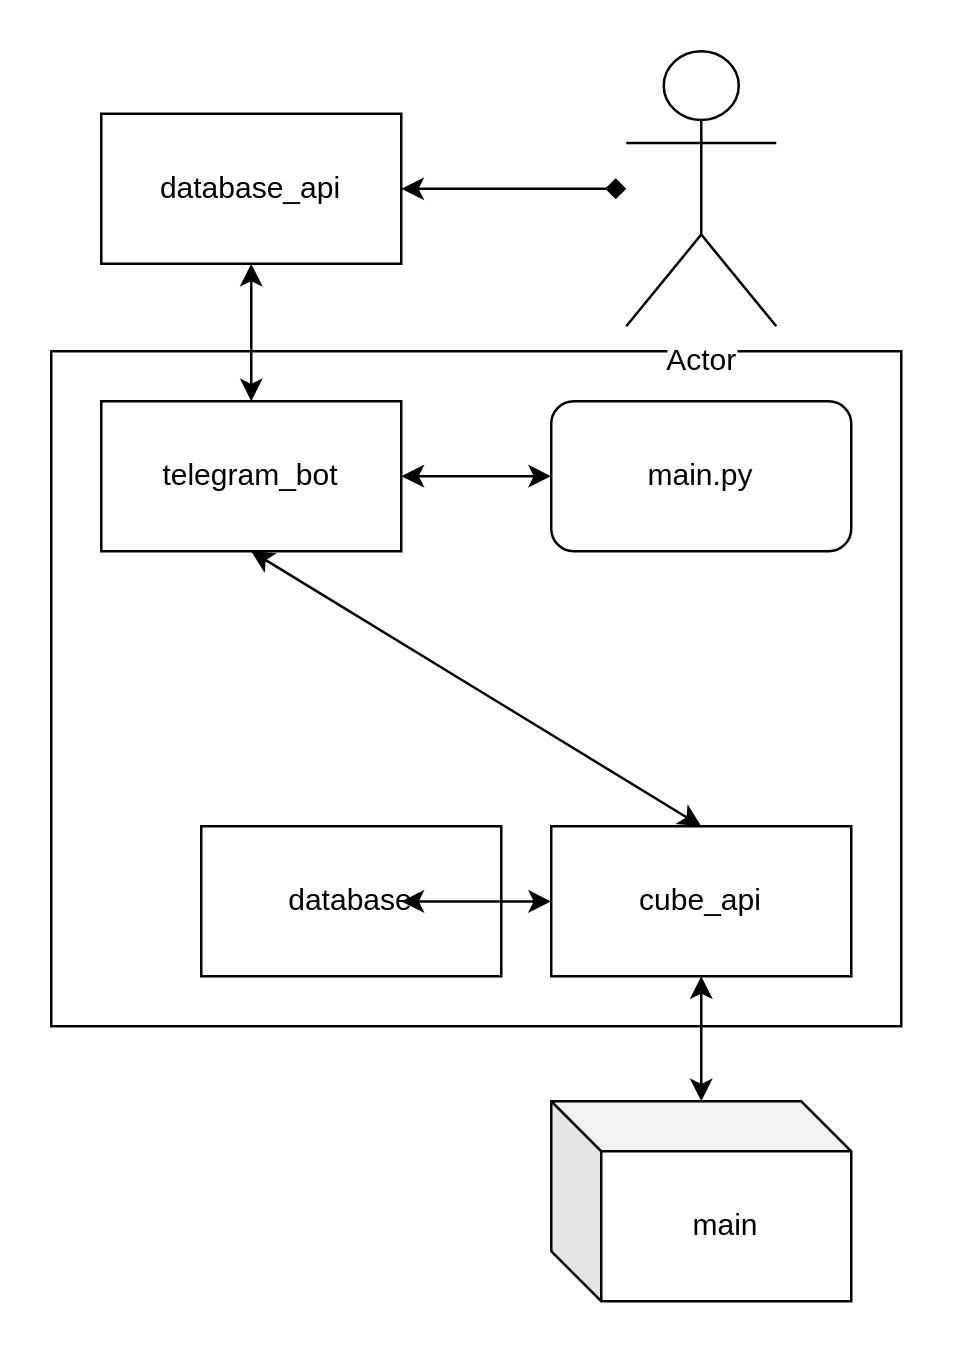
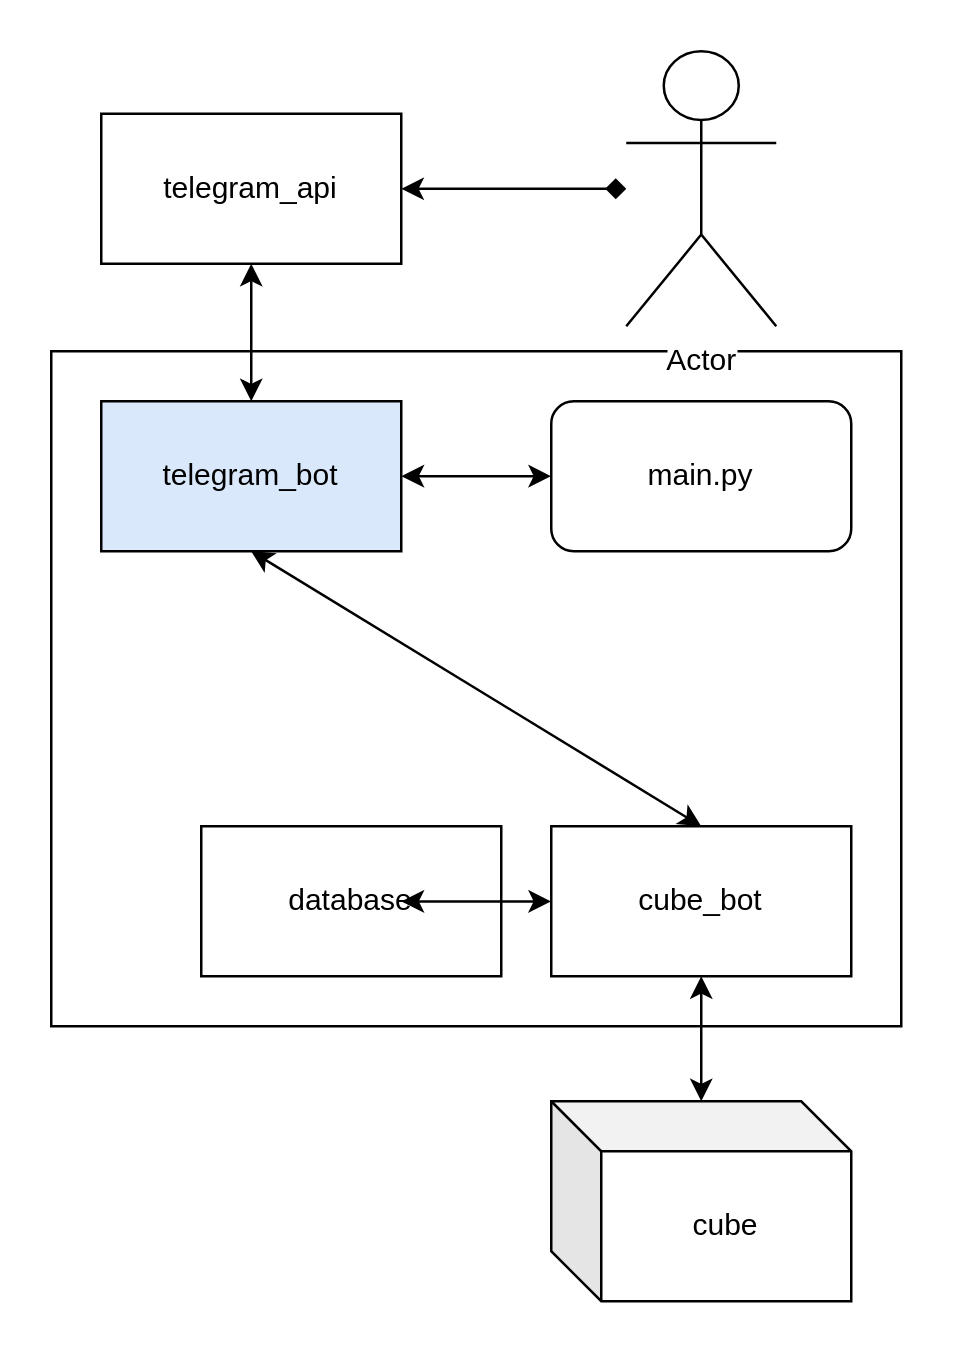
node "database_api": label "database_api" -> "telegram_api"
node "telegram_bot": fillcolor #ffffff -> #dae8fc
node "cube_api": label "cube_api" -> "cube_bot"
node "main": label "main" -> "cube"
